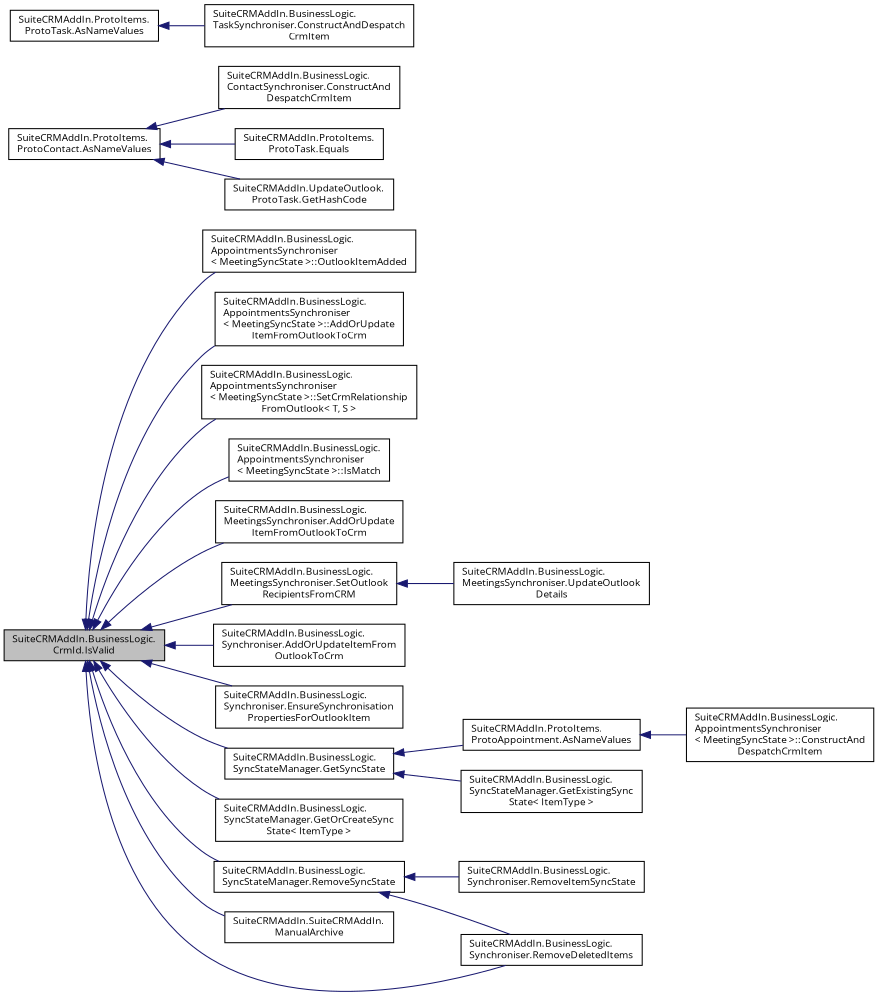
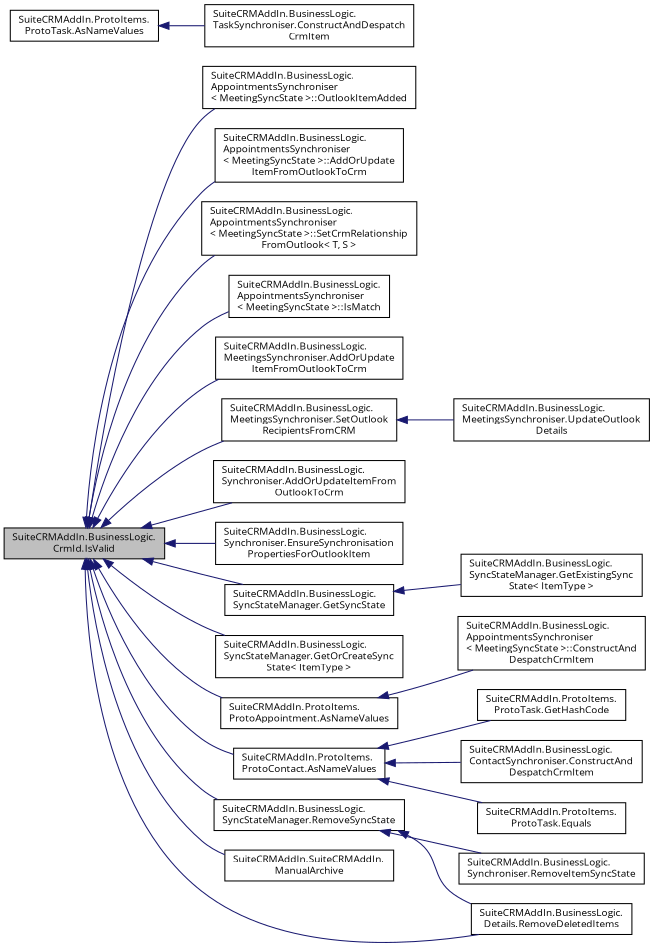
node "SuiteCRMAddIn.UpdateOutlook. ProtoTask.GetHashCode": label "SuiteCRMAddIn.UpdateOutlook. ProtoTask.GetHashCode" -> "SuiteCRMAddIn.ProtoItems. ProtoTask.GetHashCode"
edge "SuiteCRMAddIn.ProtoItems. ProtoContact.AsNameValues" -> "SuiteCRMAddIn.BusinessLogic. CrmId.IsValid": added
edge "SuiteCRMAddIn.ProtoItems. ProtoAppointment.AsNameValues" -> "SuiteCRMAddIn.BusinessLogic. SyncStateManager.GetSyncState": now "SuiteCRMAddIn.ProtoItems. ProtoAppointment.AsNameValues" -> "SuiteCRMAddIn.BusinessLogic. CrmId.IsValid"
node "SuiteCRMAddIn.BusinessLogic. Synchroniser.RemoveDeletedItems": label "SuiteCRMAddIn.BusinessLogic. Synchroniser.RemoveDeletedItems" -> "SuiteCRMAddIn.BusinessLogic. Details.RemoveDeletedItems"
